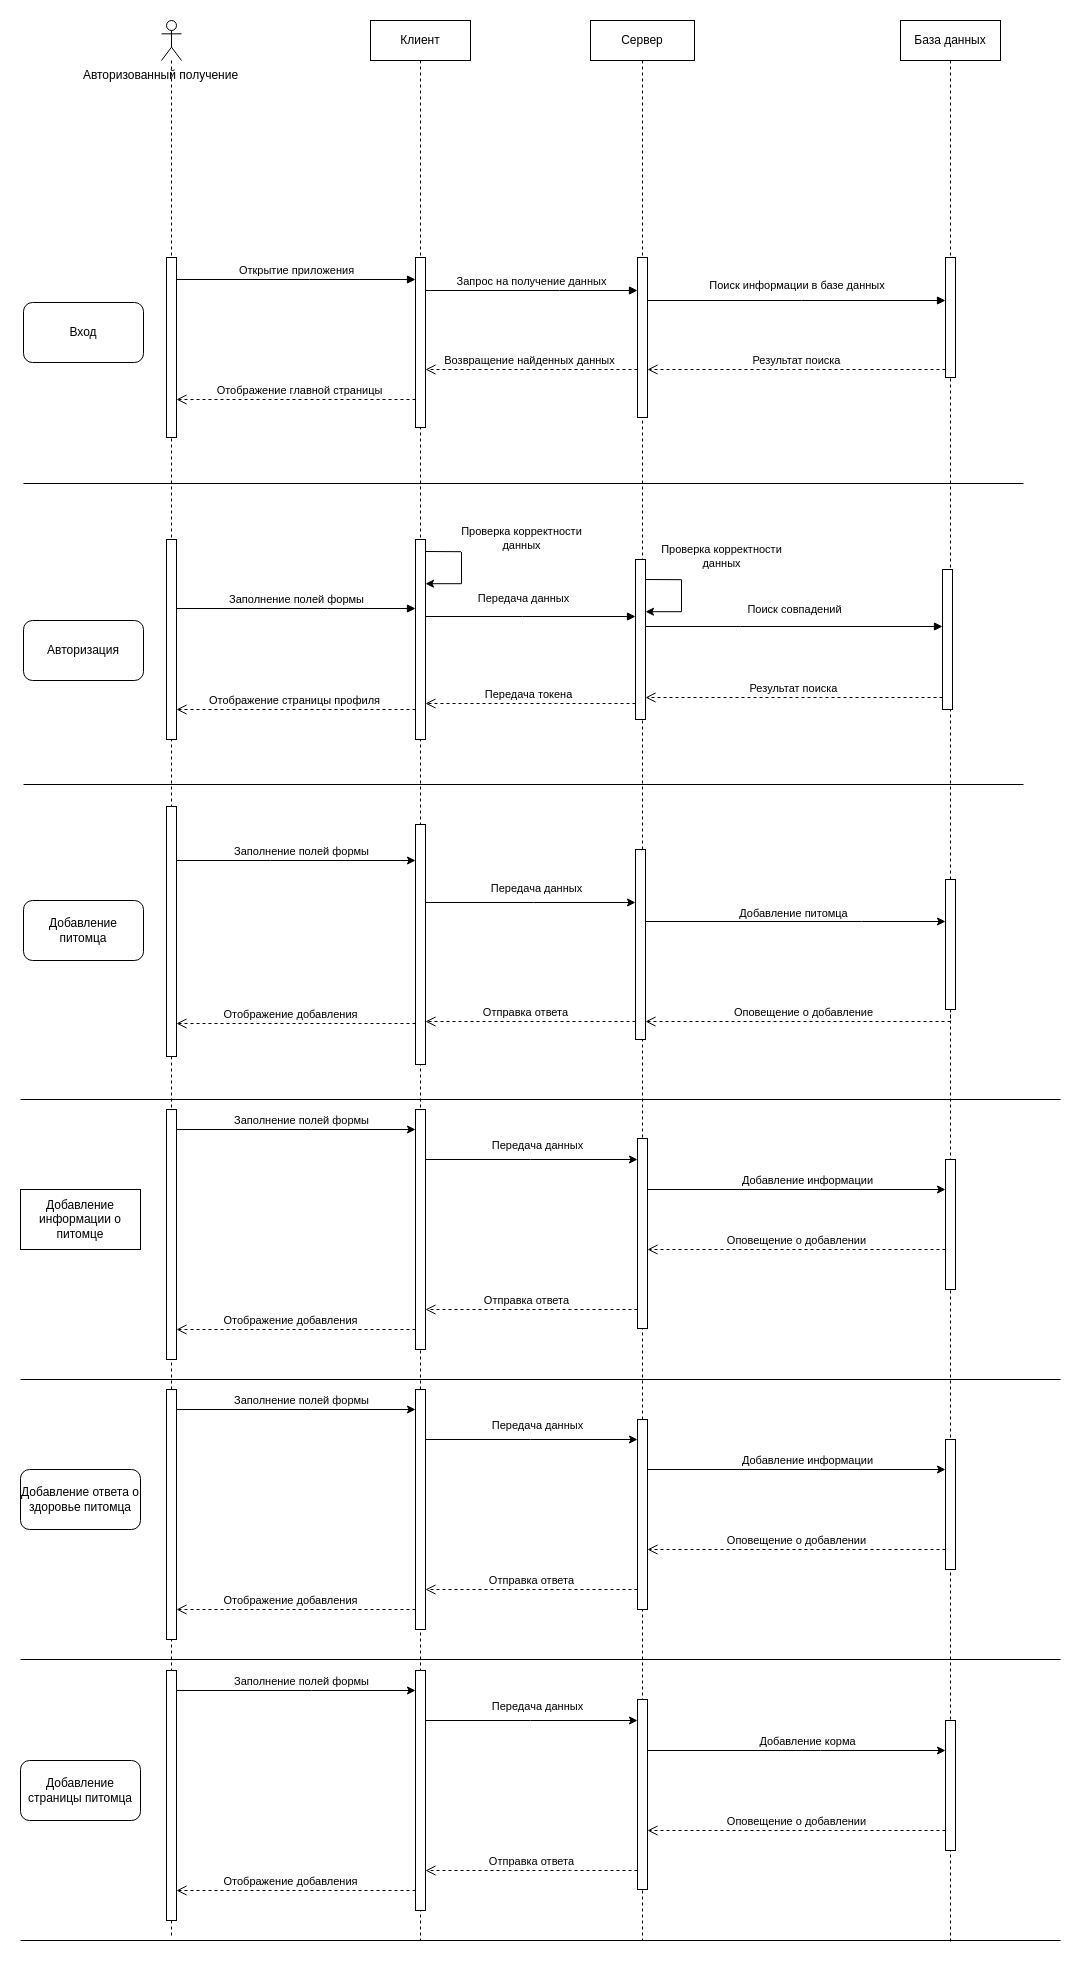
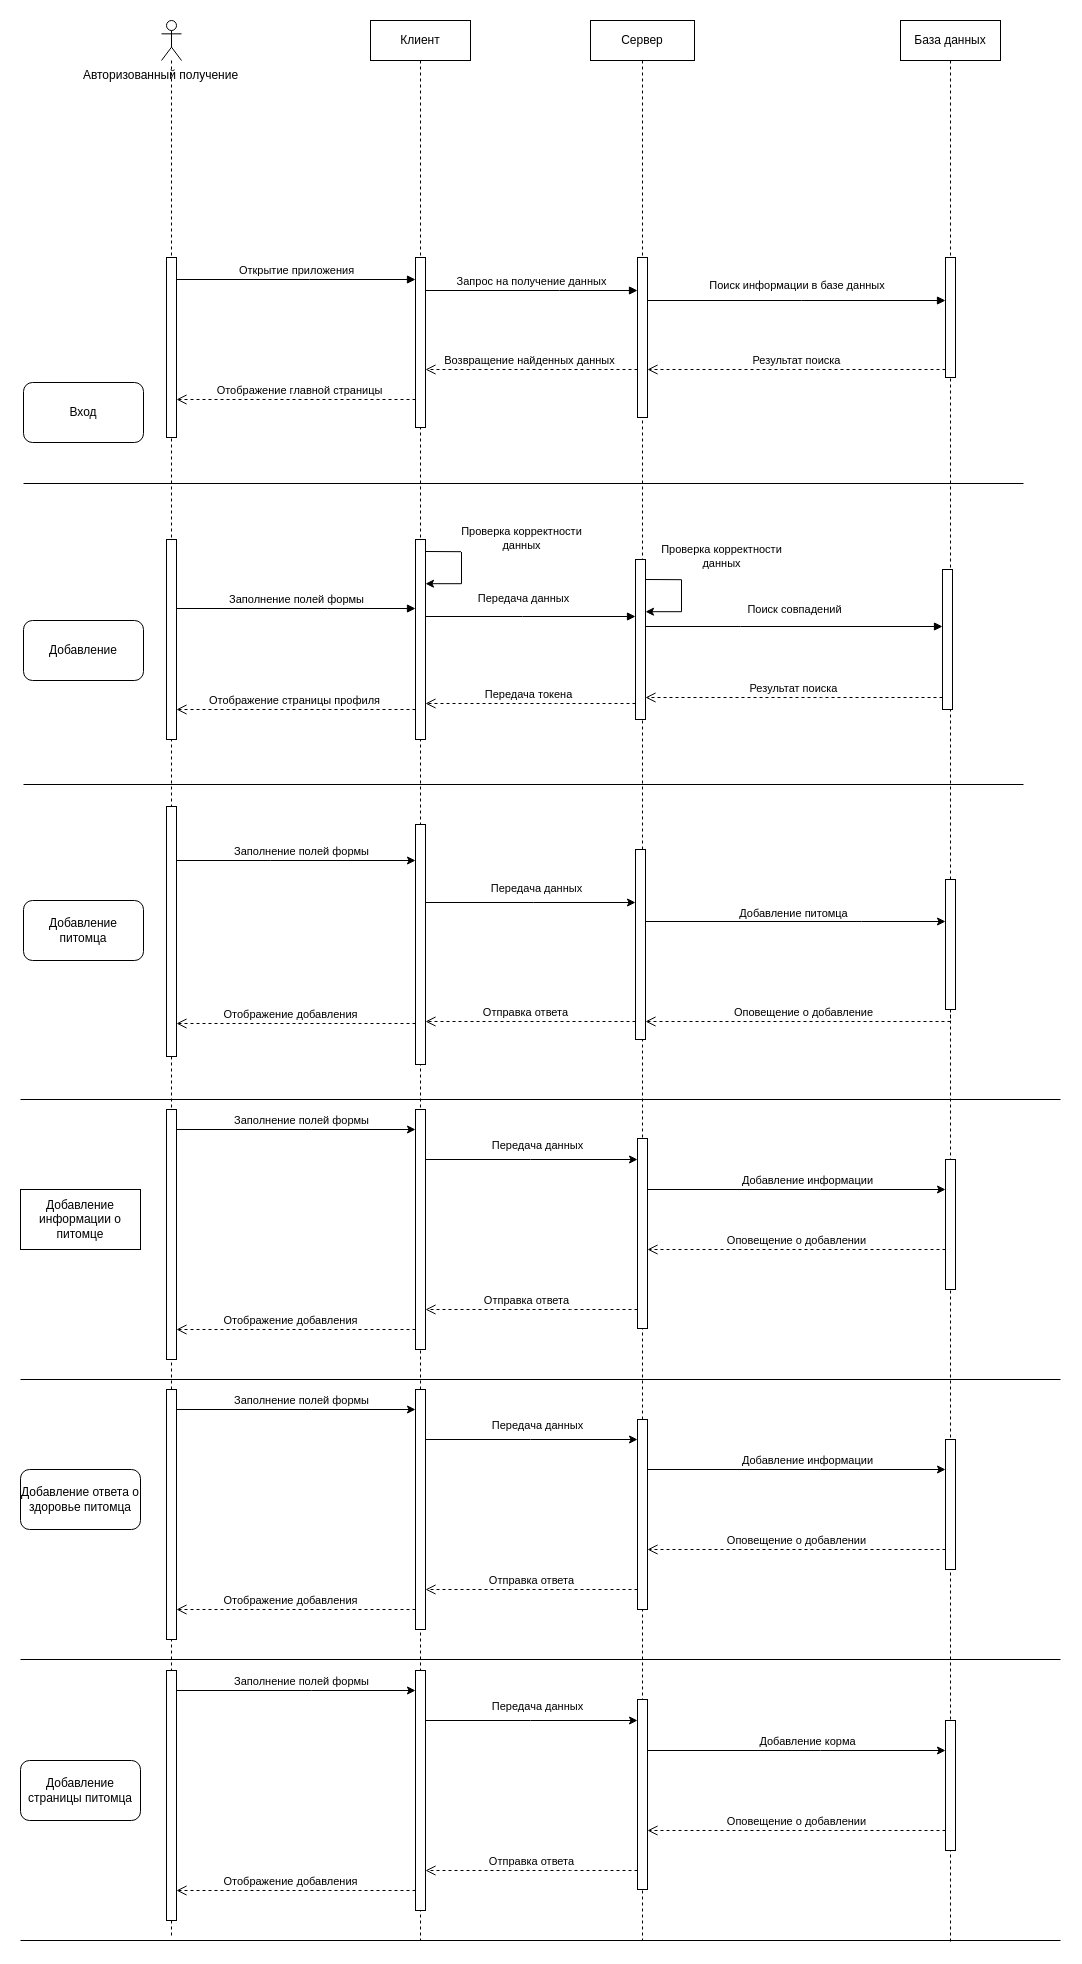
node "Вход": moved (84, 333) -> (84, 413)
node "Авторизация": label "Авторизация" -> "Добавление"
